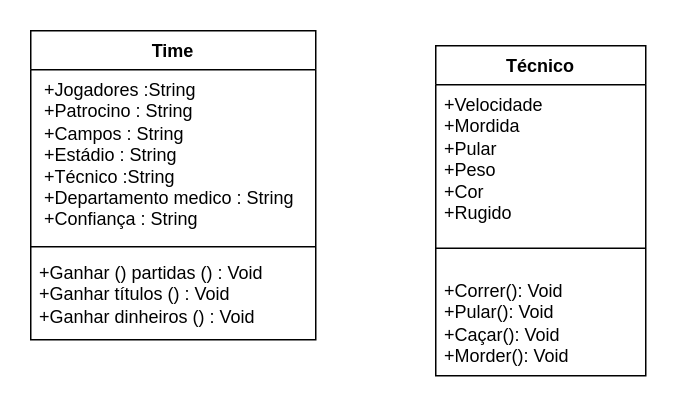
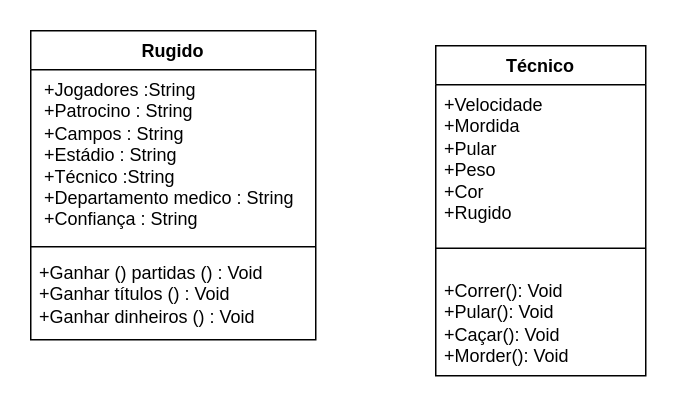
node "Time": label "Time" -> "Rugido"
